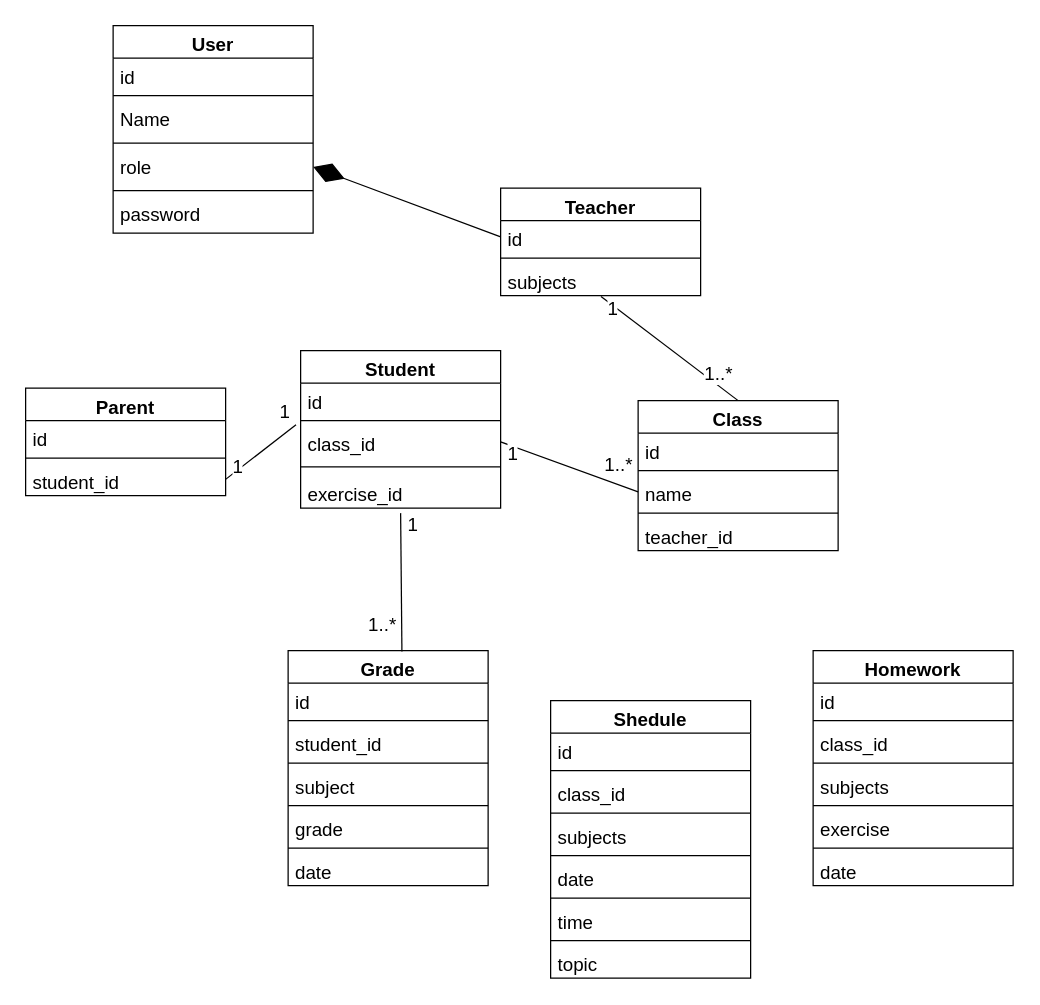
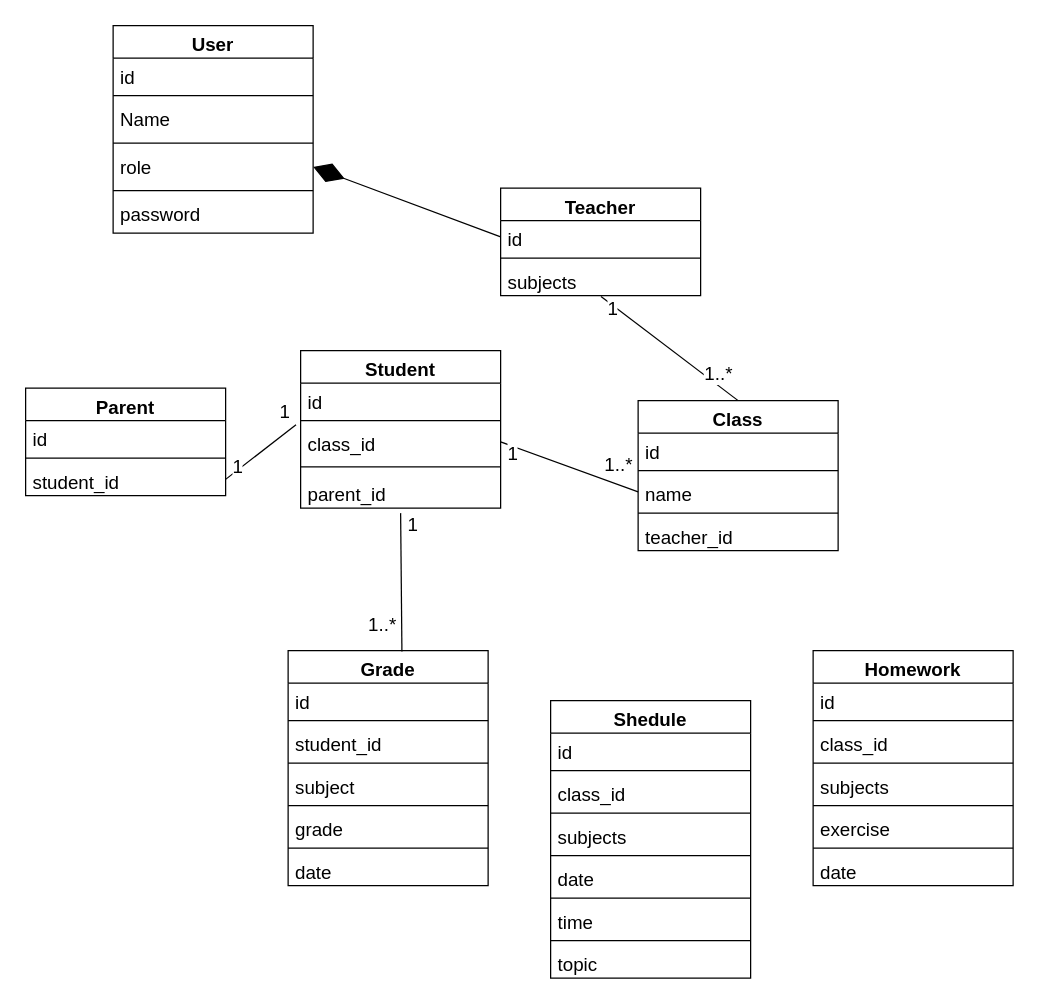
node "exercise_id": label "exercise_id" -> "parent_id"
